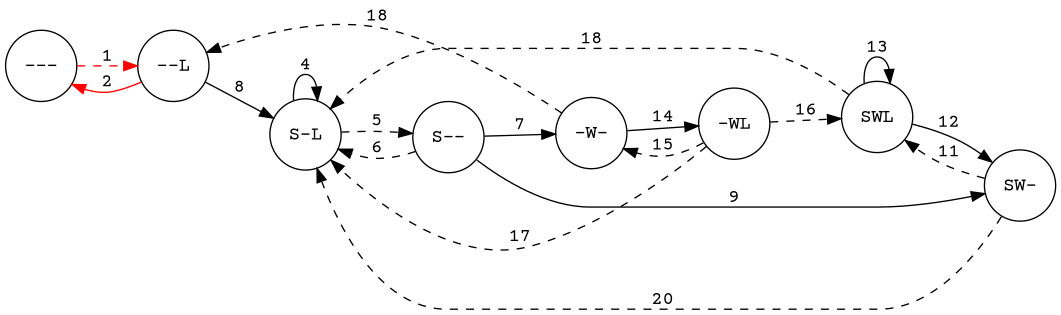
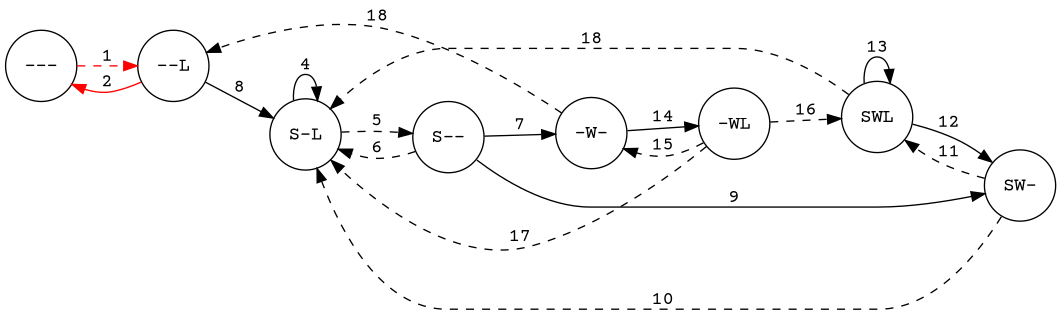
edge "S-L" -- "SW-": label "20" -> "10"
